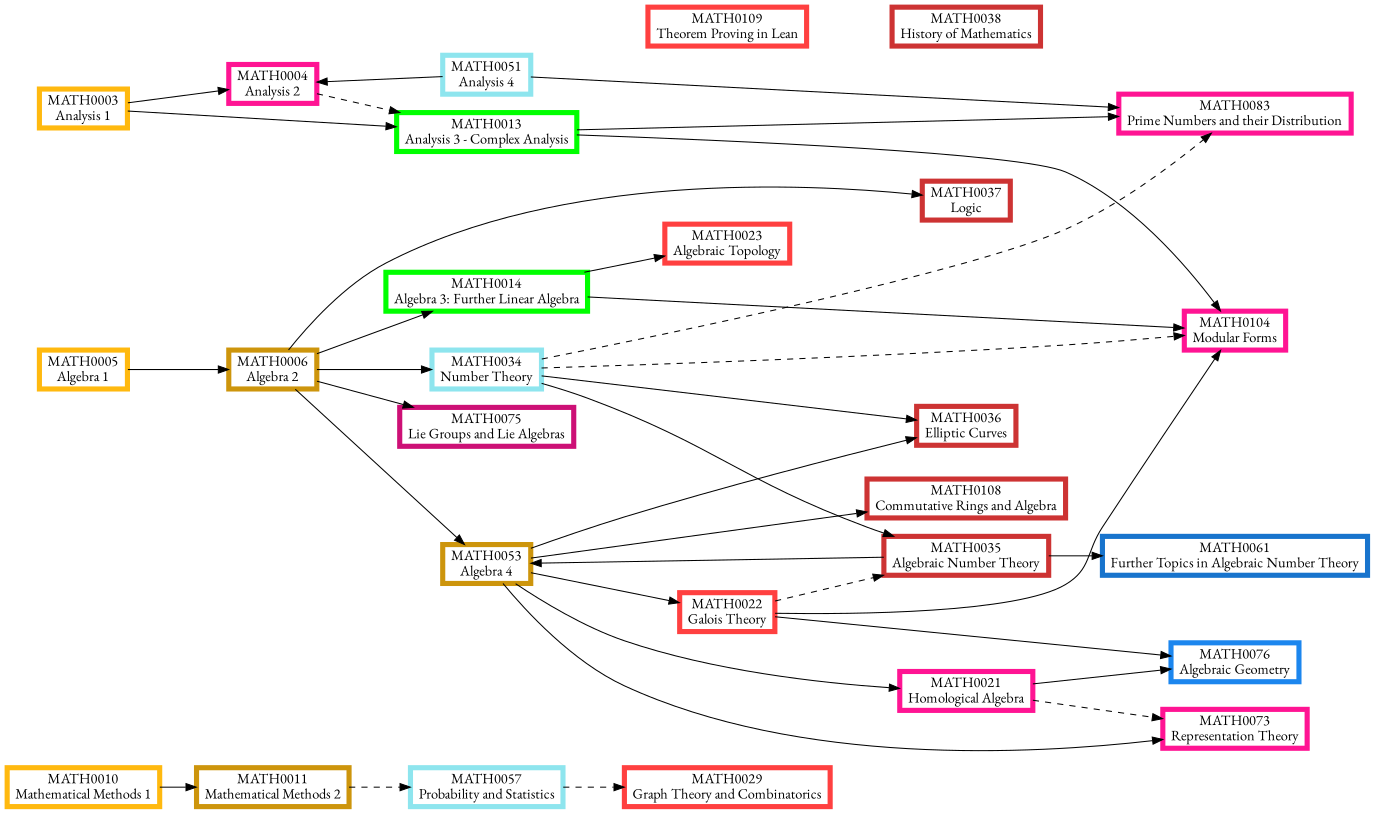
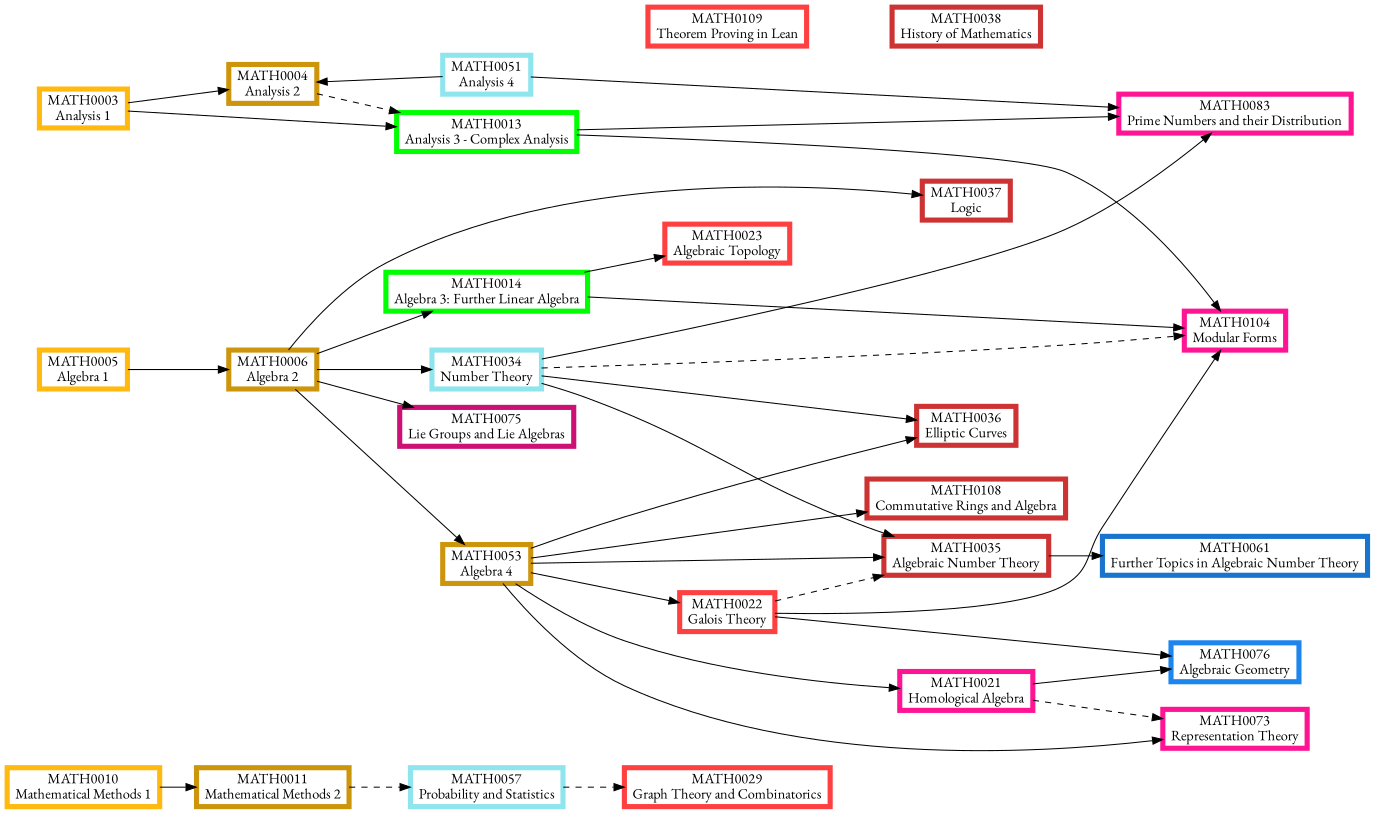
node "MATH0004 Analysis 2": color deeppink1 -> darkgoldenrod3
edge "MATH0034 Number Theory" -> "MATH0083 Prime Numbers and their Distribution": style dashed -> solid
edge "MATH0035 Algebraic Number Theory" -> "MATH0053 Algebra 4": reversed
